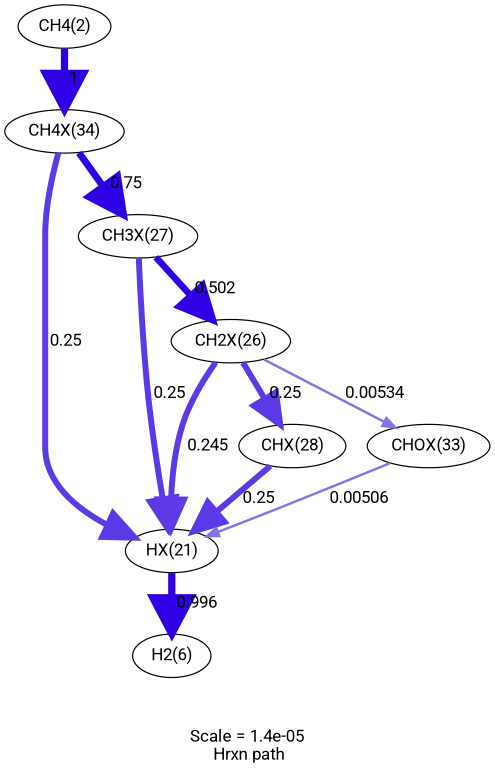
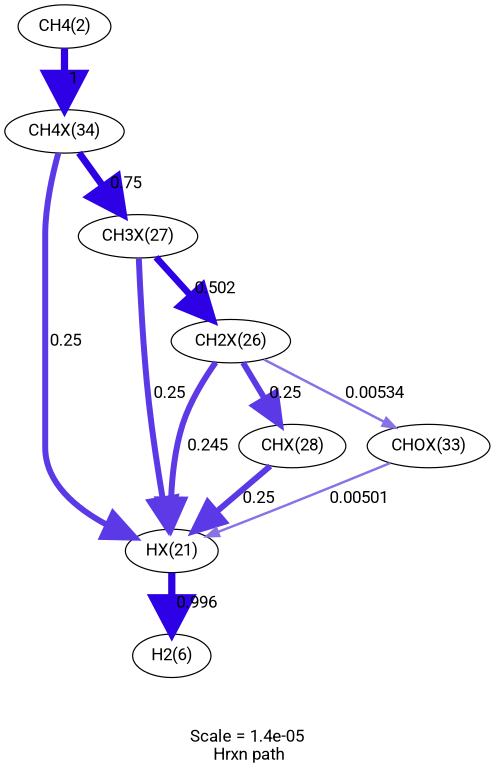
edge "CHOX(33)" -> "HX(21)": label " 0.00506" -> " 0.00501"
